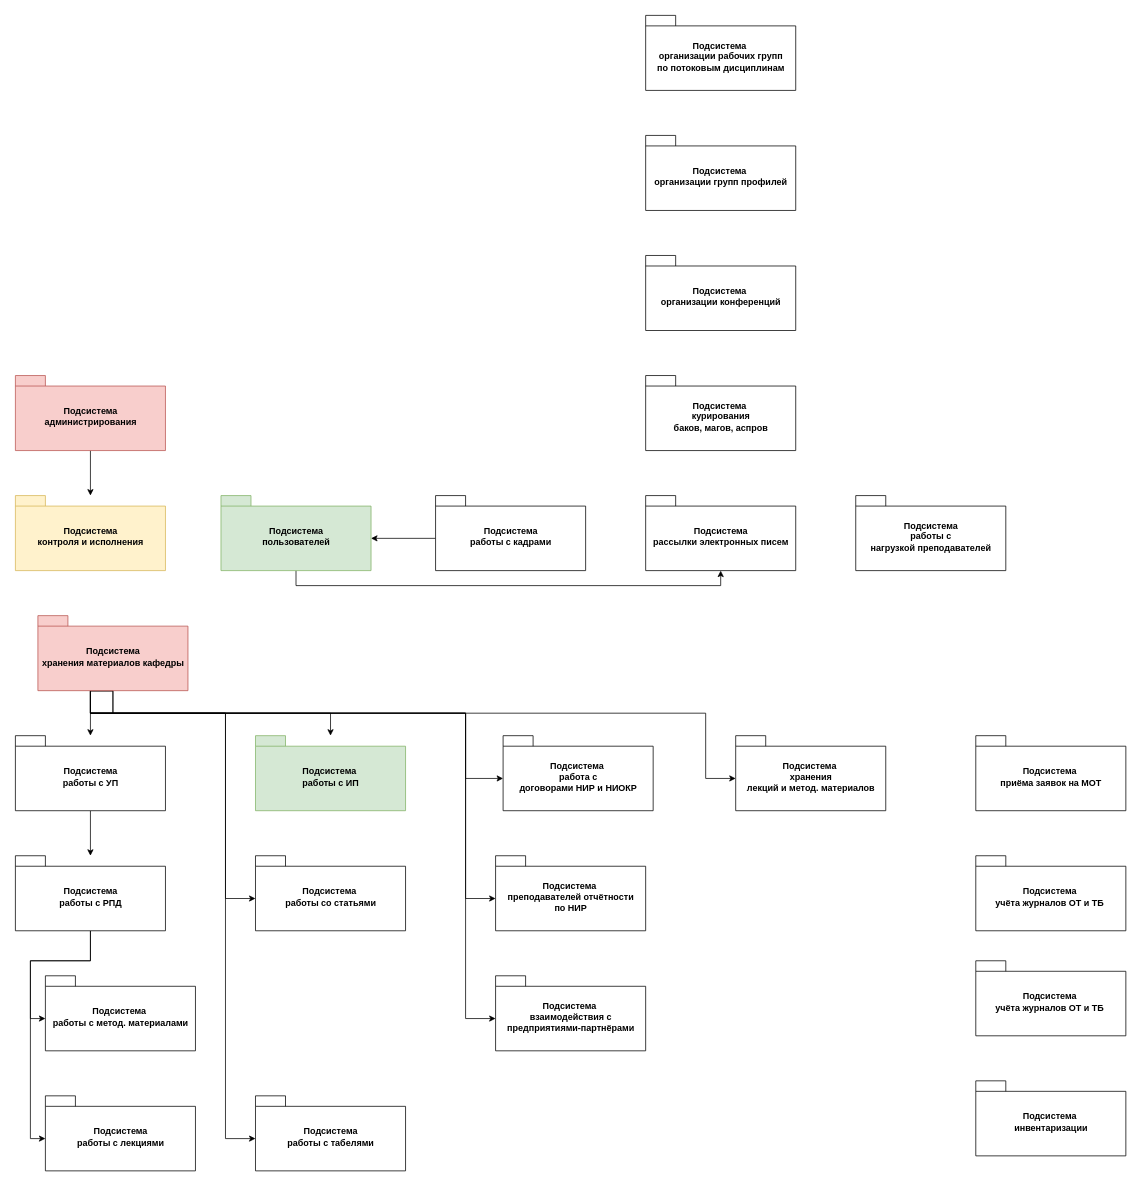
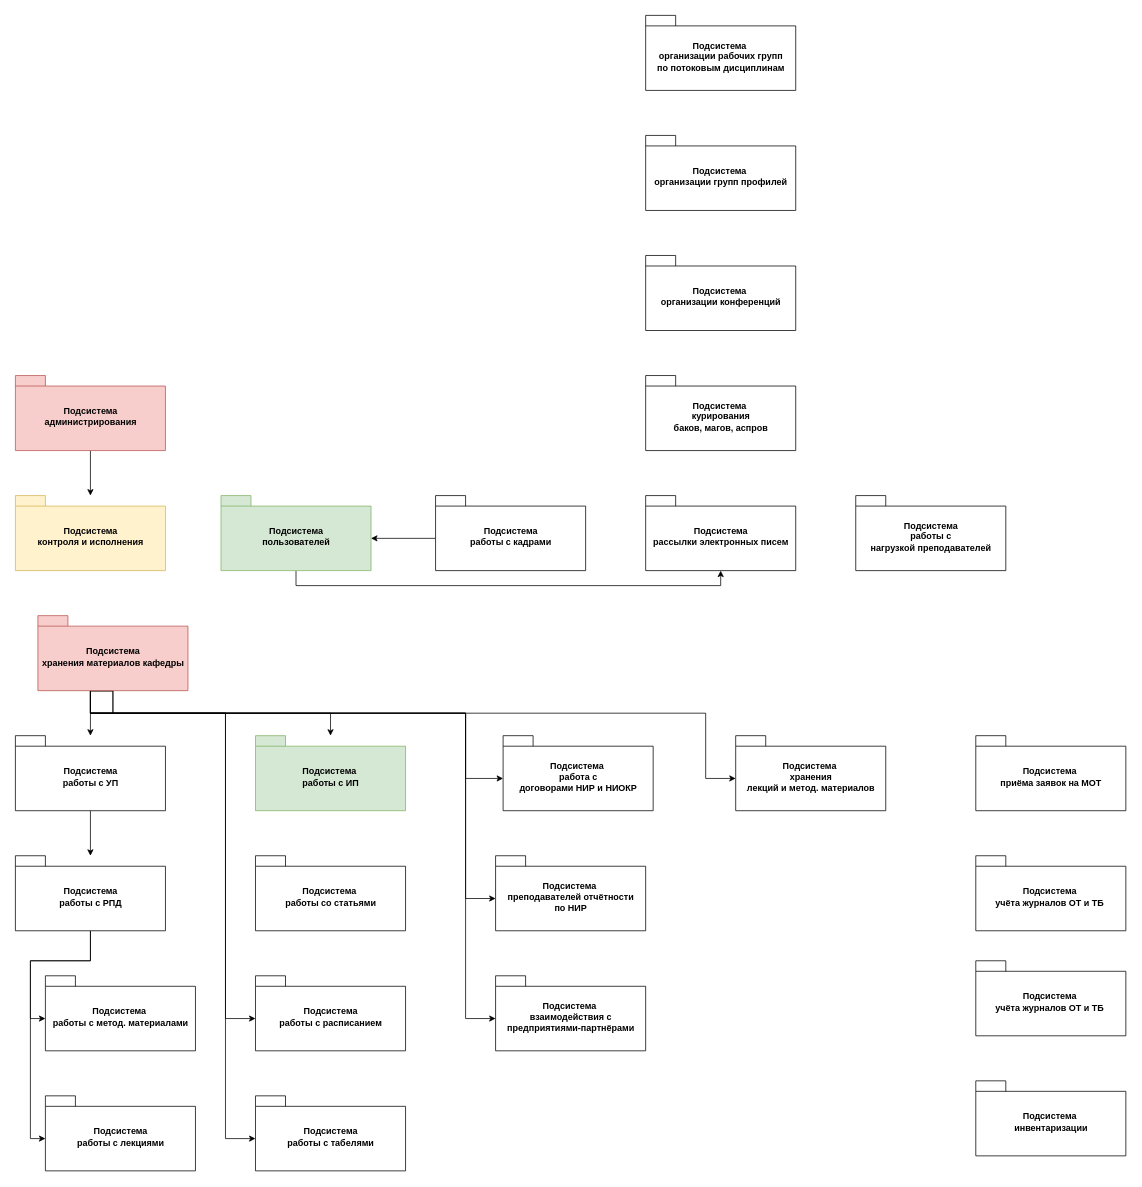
edge "Подсистема хранения материалов кафедры" -> "Подсистема работы со статьями": removed
node "Подсистема работы с расписанием": added
edge "Подсистема хранения материалов кафедры" -> "Подсистема работы с расписанием": added
